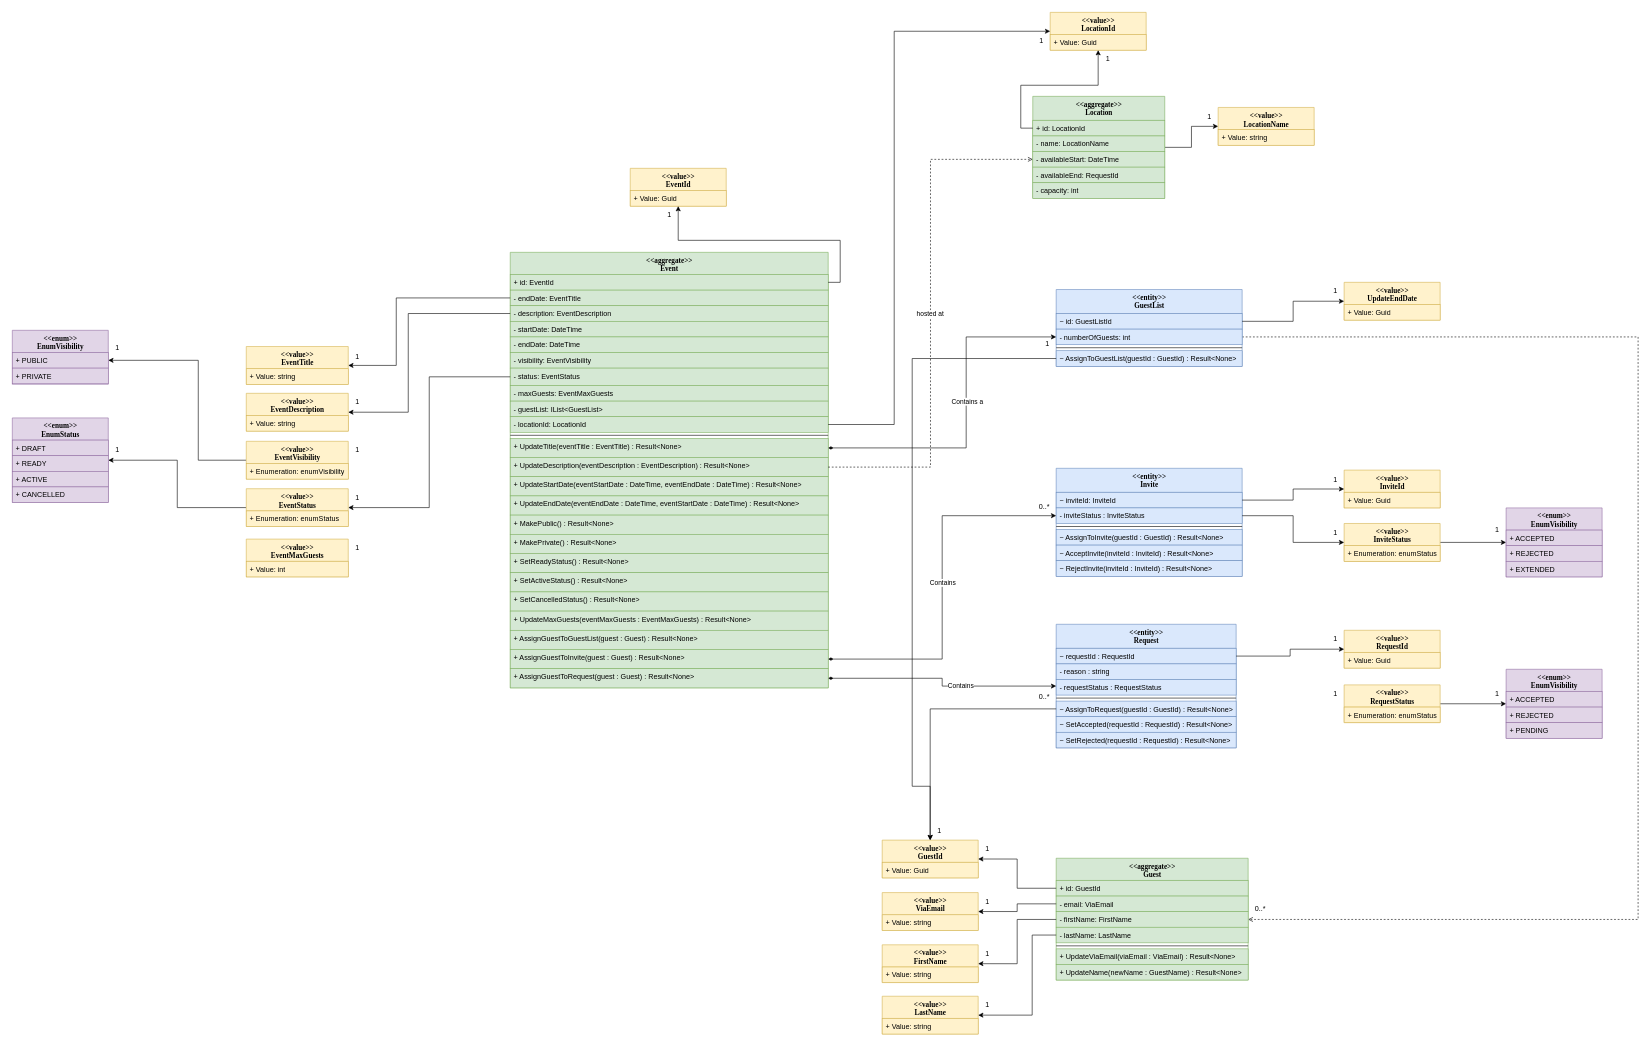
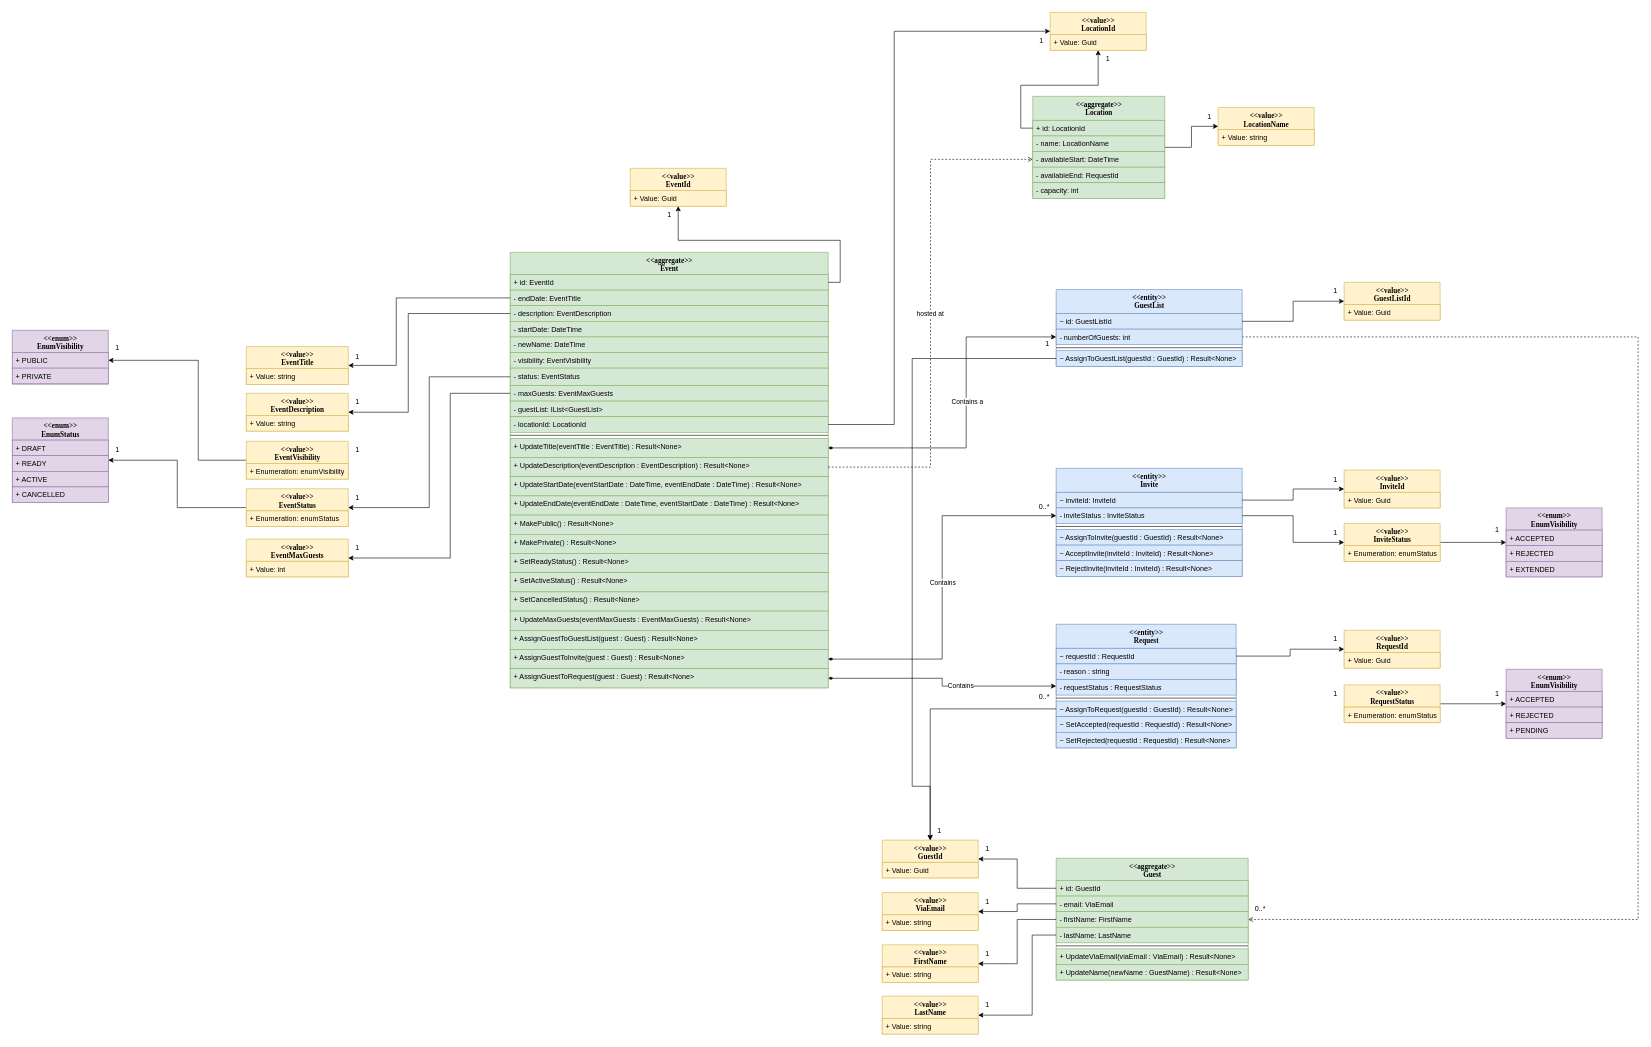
node "<<value>> UpdateEndDate": label "<<value>> UpdateEndDate" -> "<<value>> GuestListId"
node "- endDate: DateTime": label "- endDate: DateTime" -> "- newName: DateTime"
edge "- maxGuests: EventMaxGuests" -> "<<value>> EventMaxGuests": added
